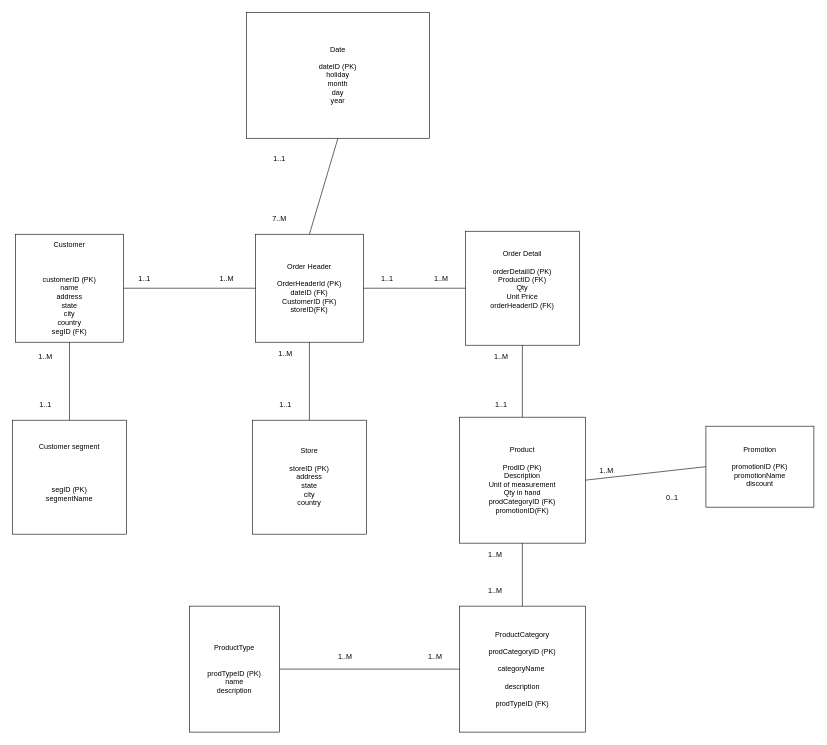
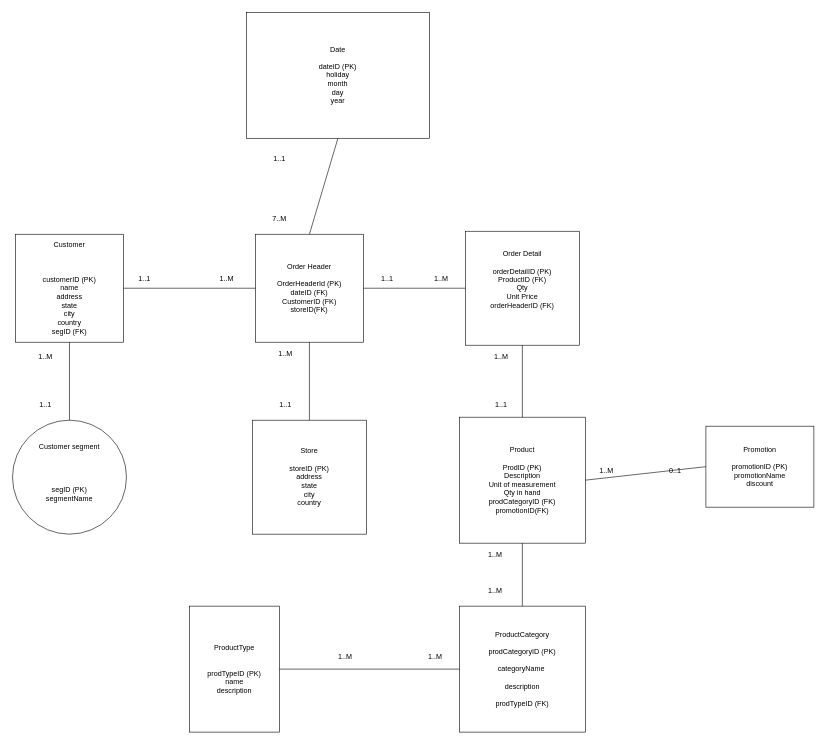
node "Customer segment segID (PK) segmentName": shape rectangle -> ellipse
node "0..1": moved (672, 498) -> (675, 471)
